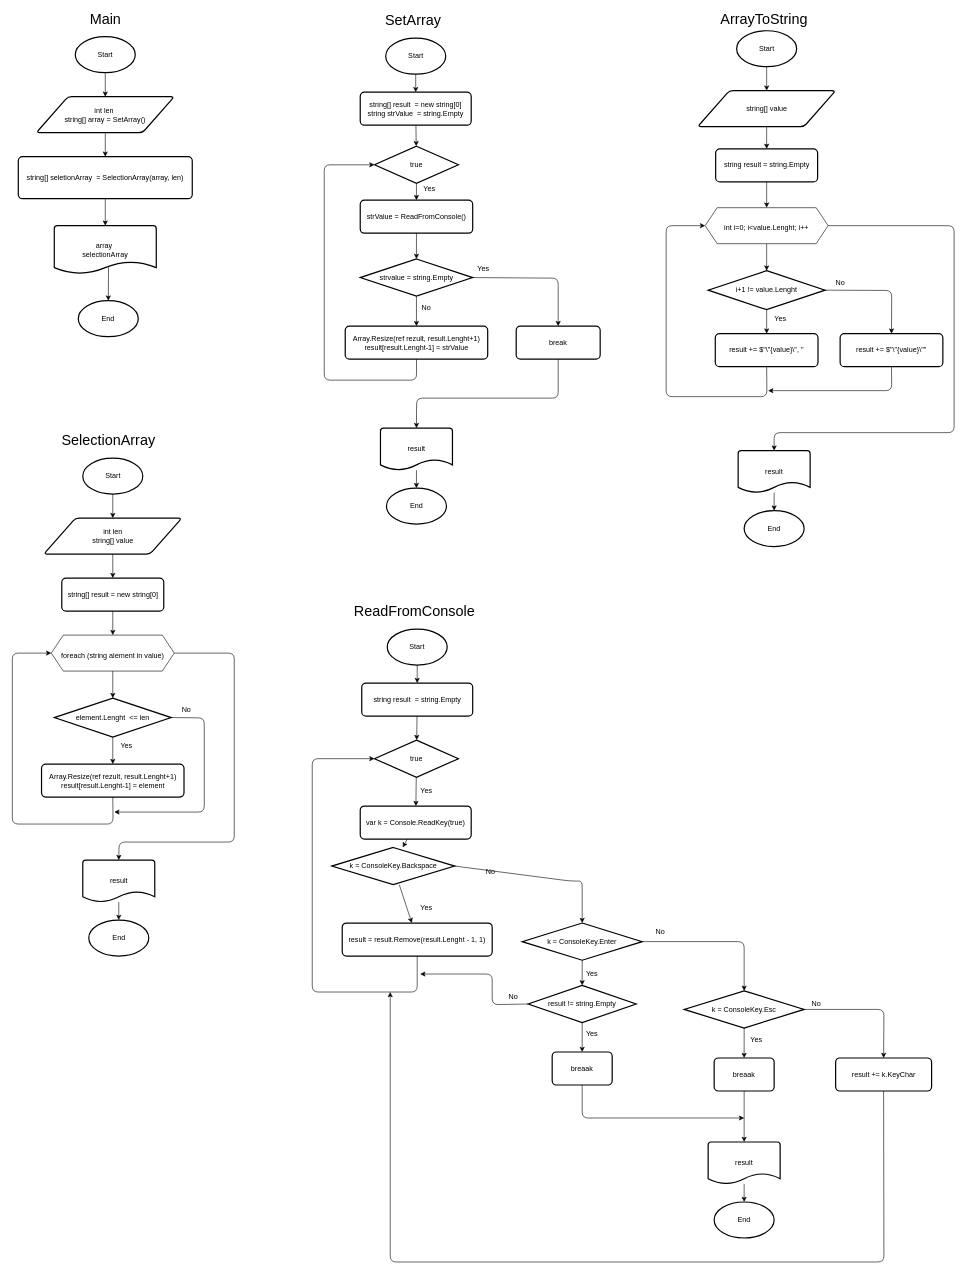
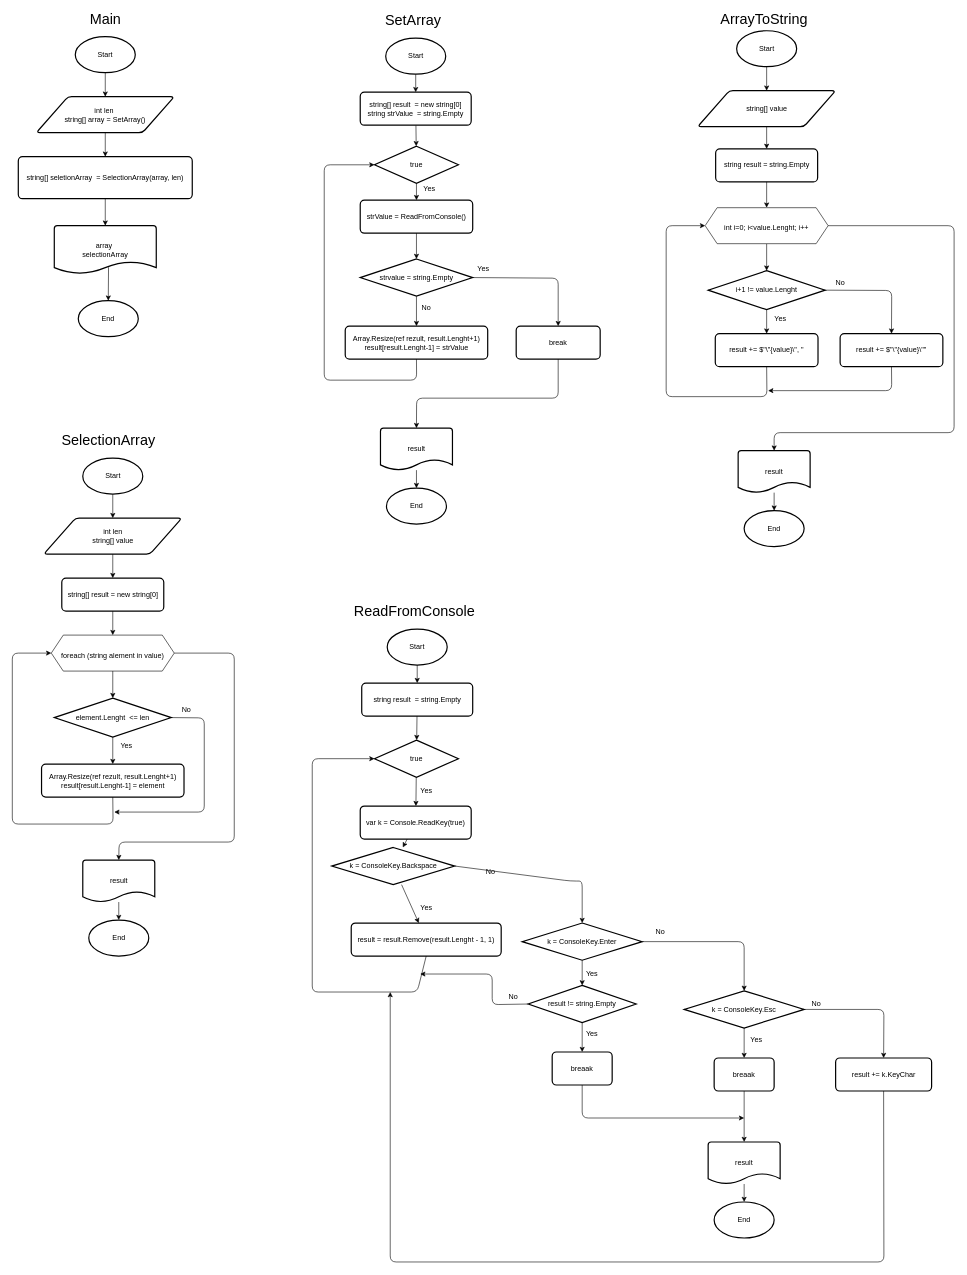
node "result = result.Remove(result.Lenght - 1, 1)": moved (417, 940) -> (426, 940)
